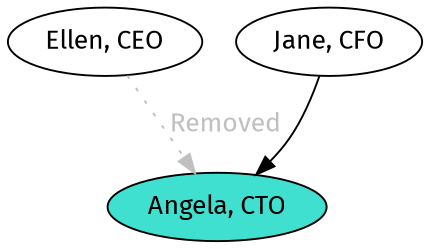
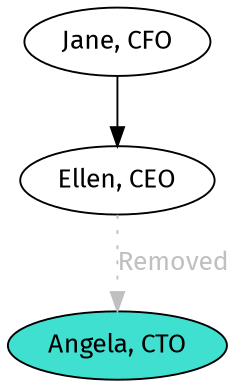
edge "Jane, CFO" -> "Angela, CTO": now "Jane, CFO" -> "Ellen, CEO"
